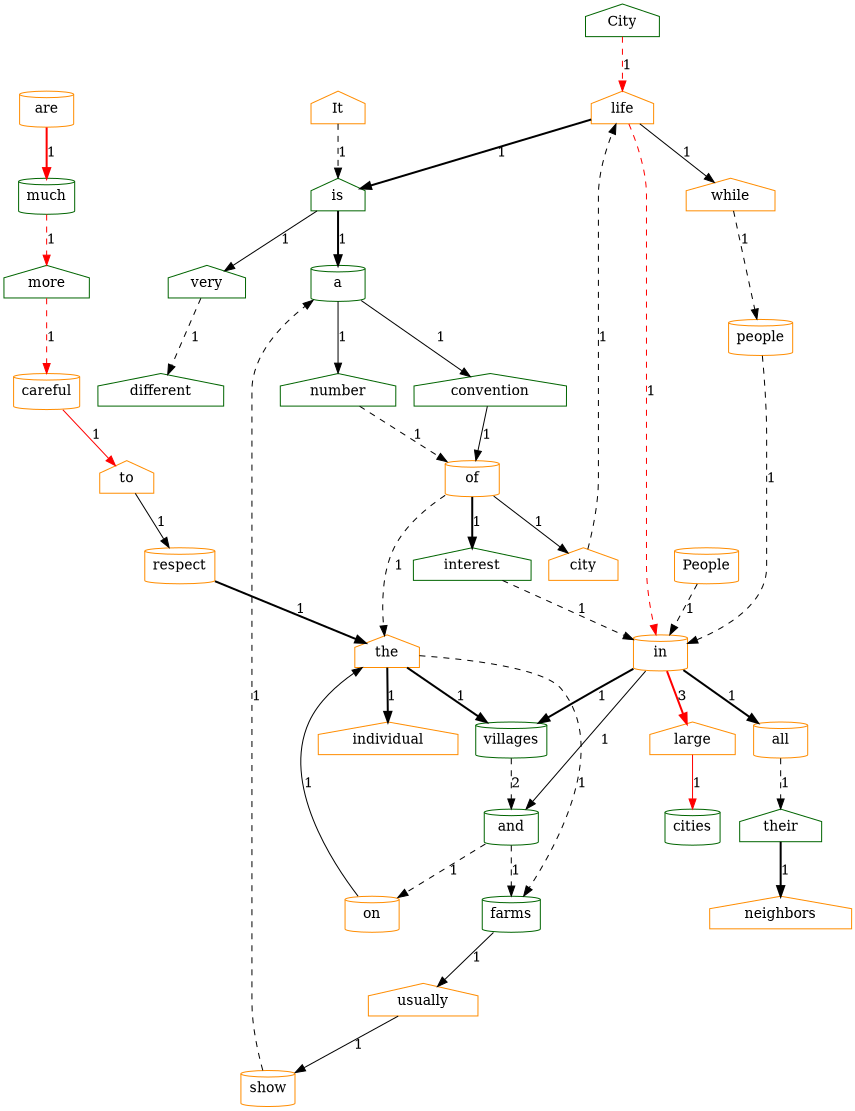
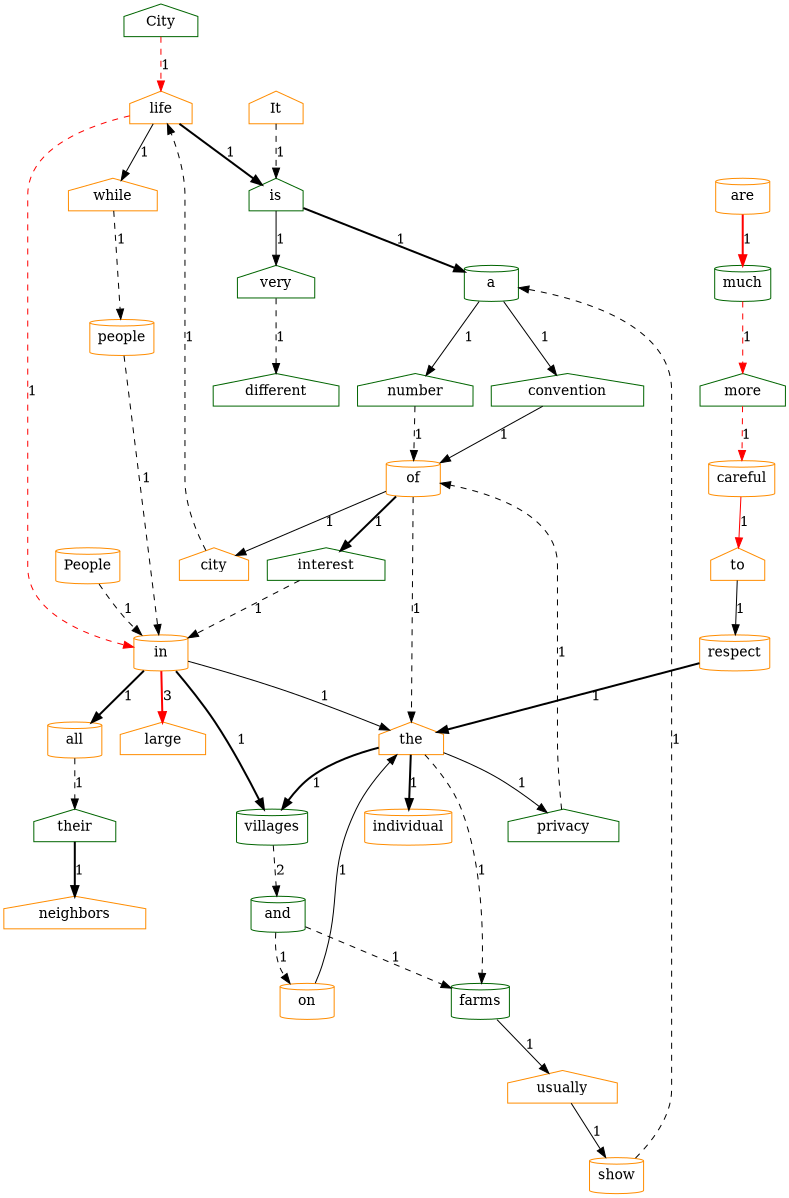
edge "in" -> "and": now "in" -> "the"
node "individual": shape house -> cylinder
node "privacy": added
node "cities": removed
